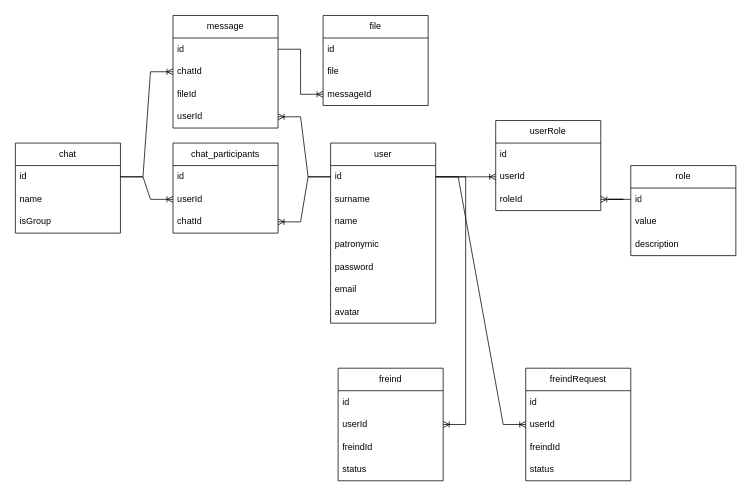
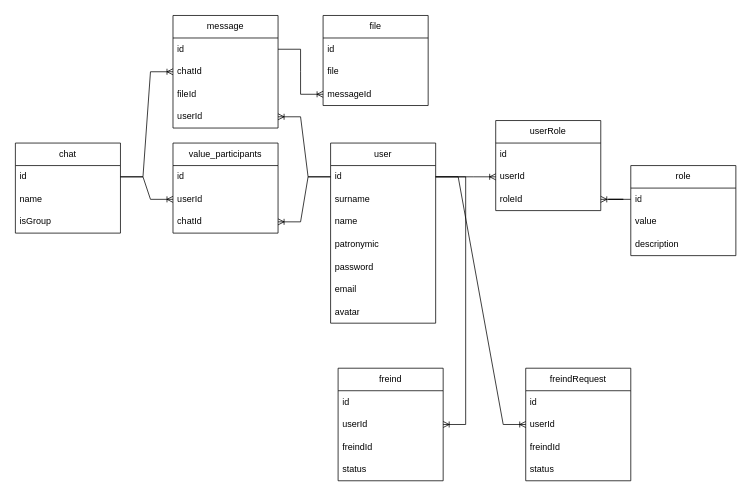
node "chat_participants": label "chat_participants" -> "value_participants"
